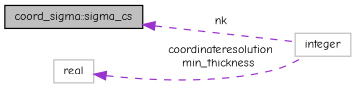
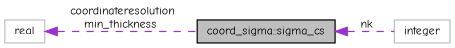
edge "integer" -> "real": now "coord_sigma::sigma_cs" -> "real"
